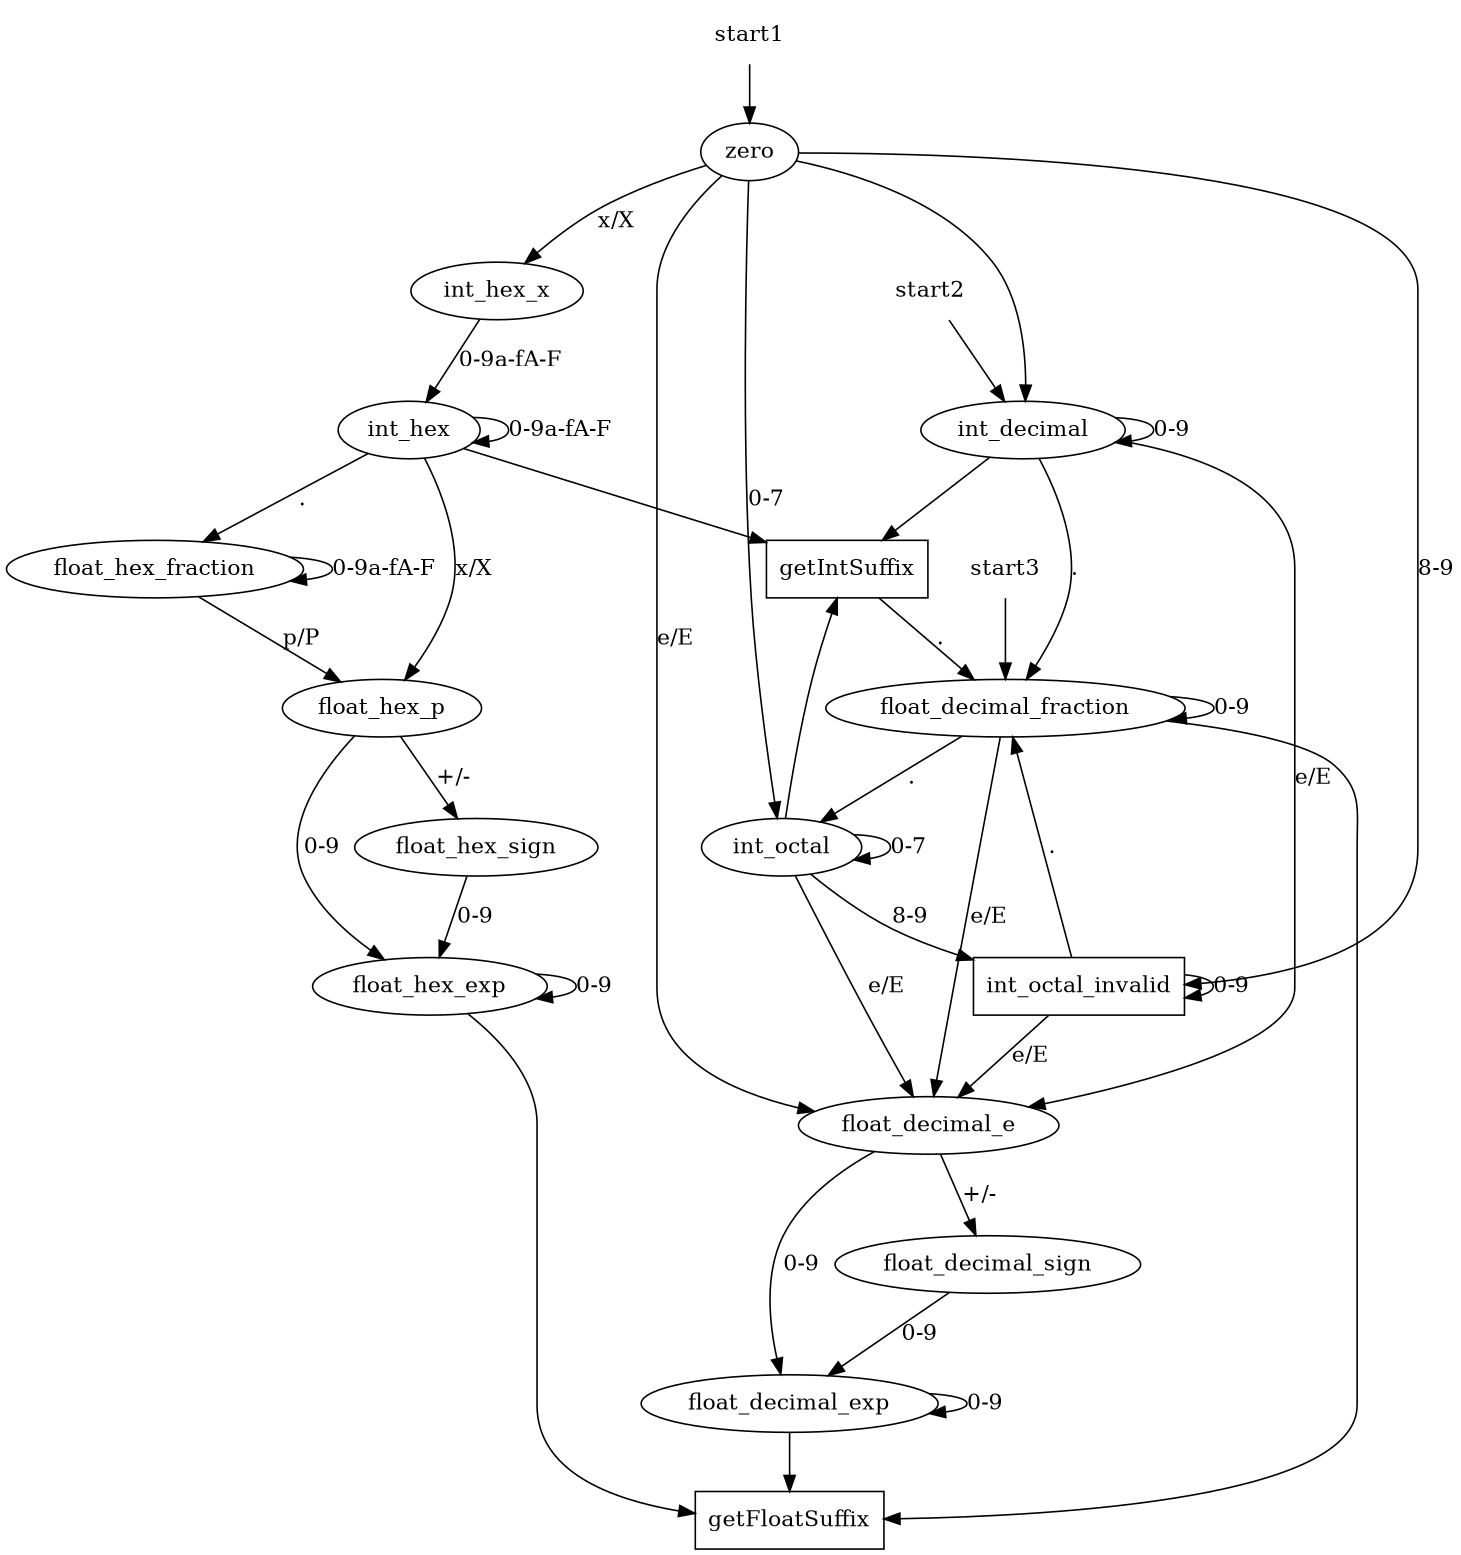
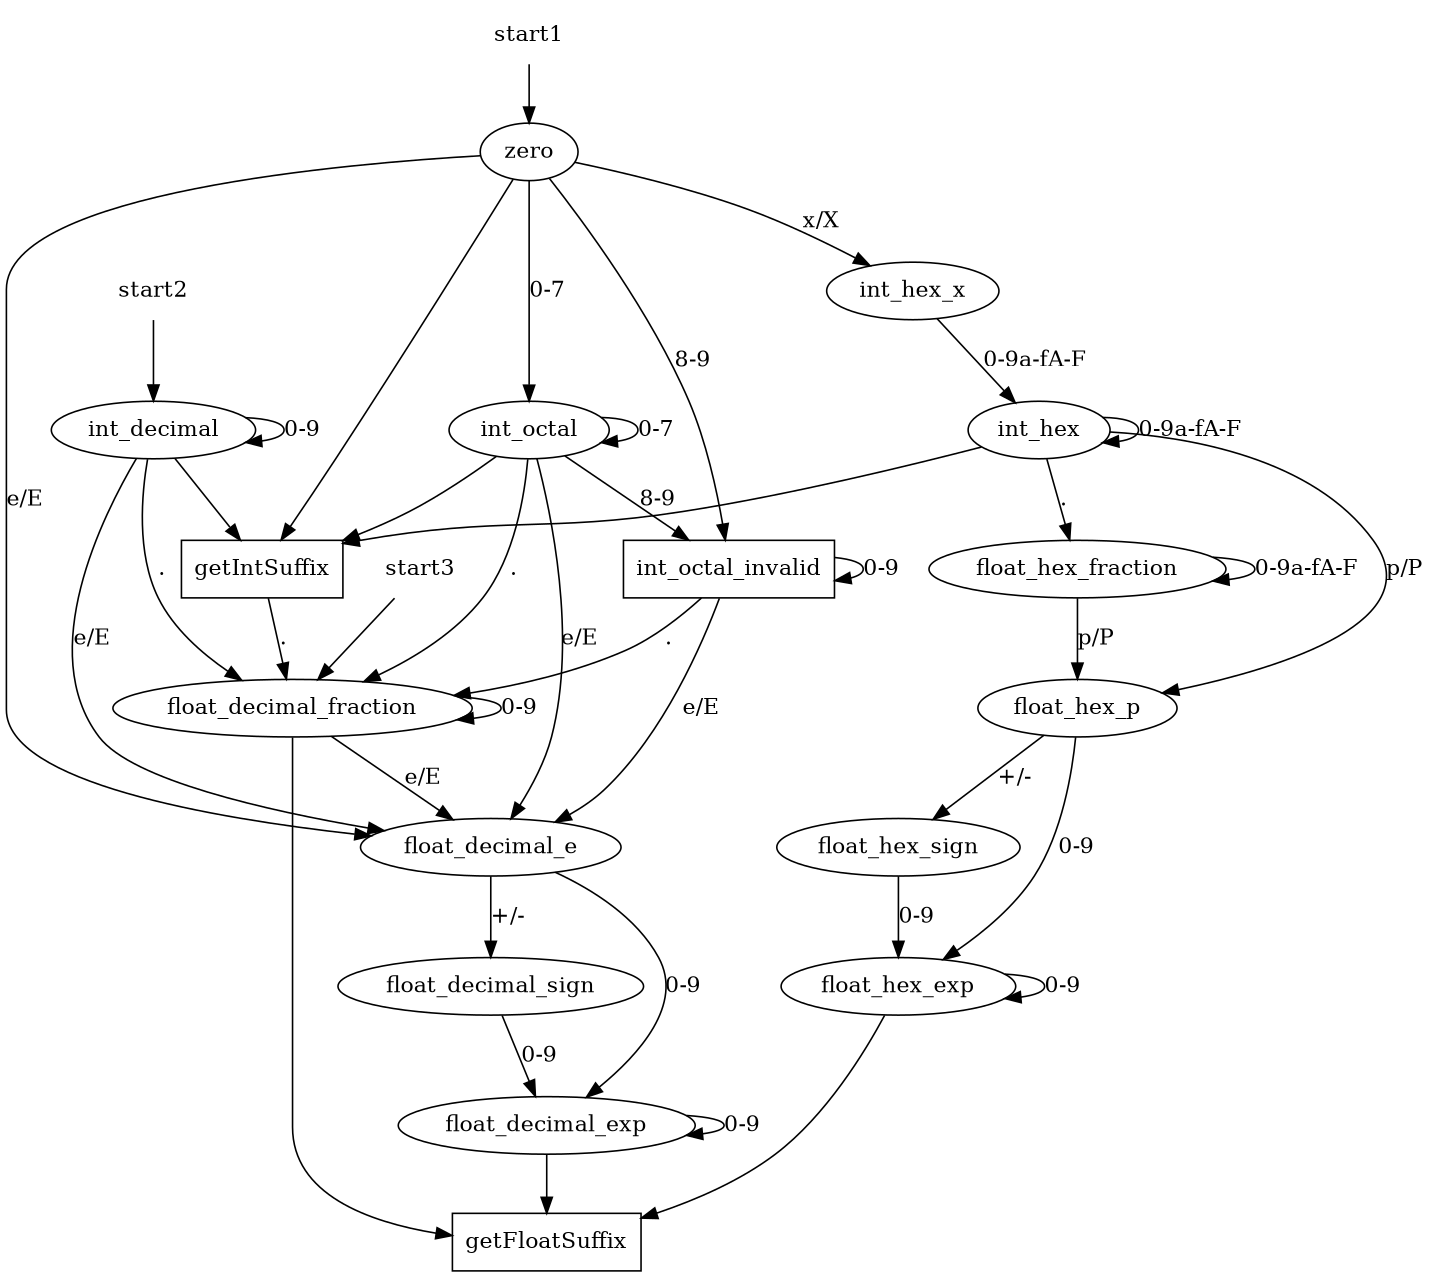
edge "zero" -> "int_decimal": now "zero" -> "getIntSuffix"
edge "int_hex" -> "float_hex_p": label "x/X" -> "p/P"
edge "float_decimal_fraction" -> "int_octal": reversed
